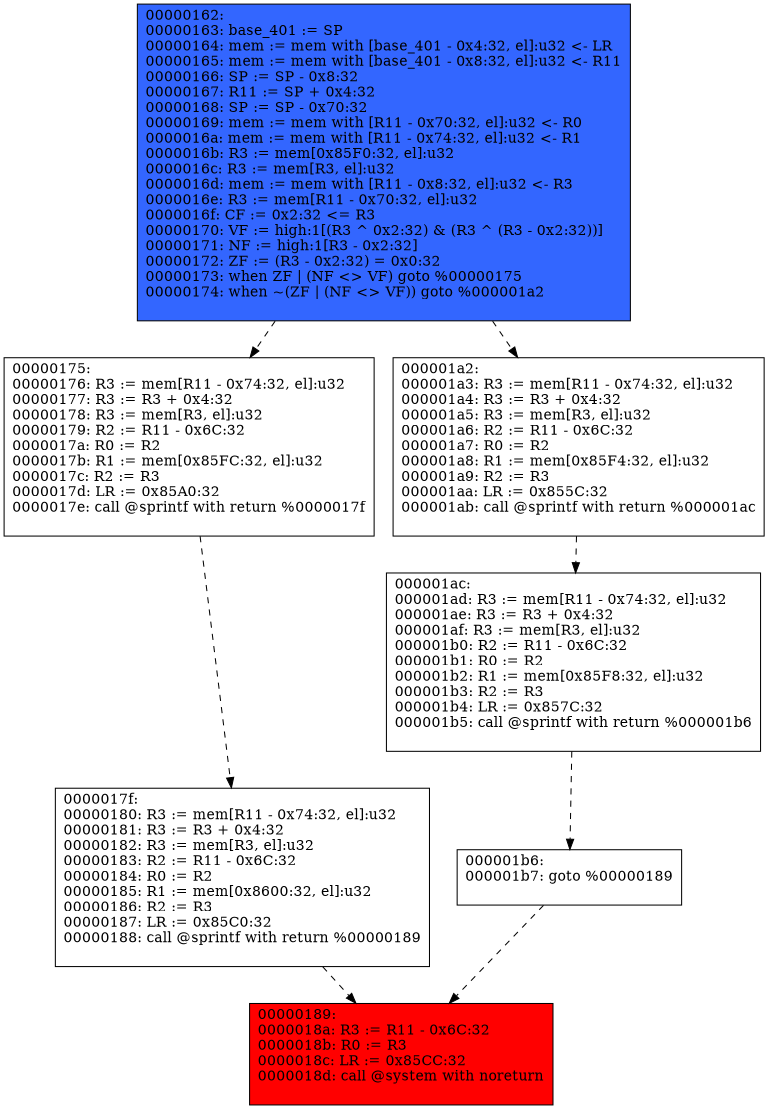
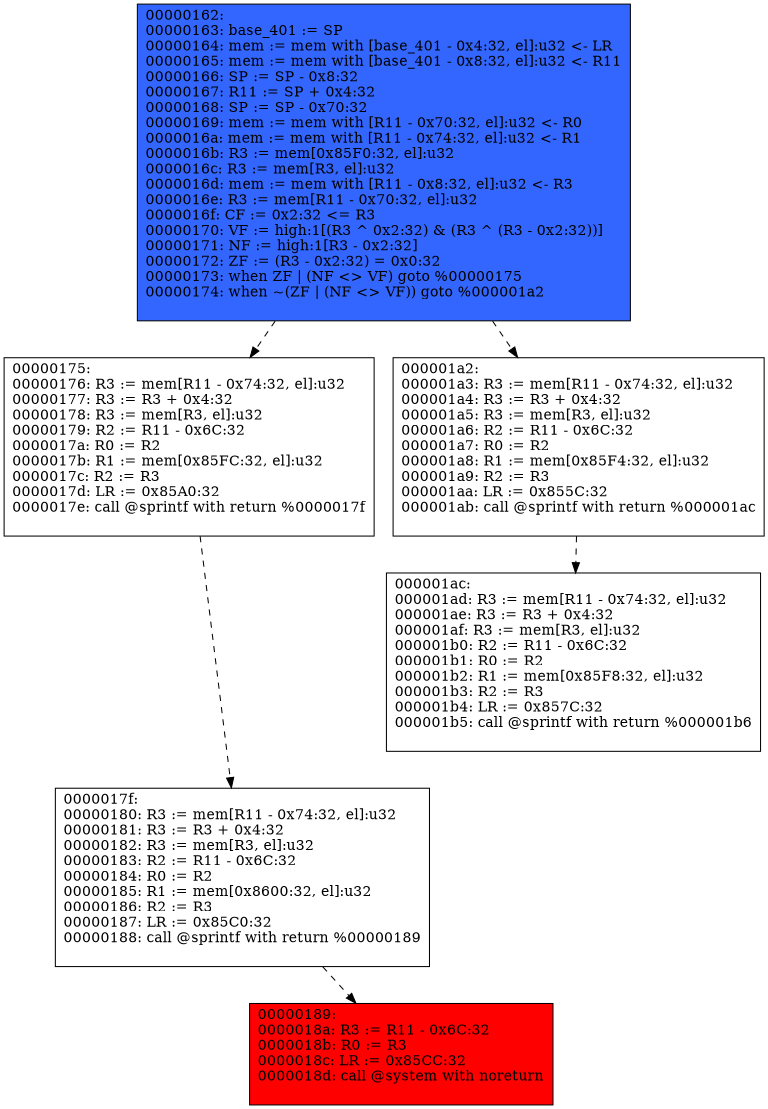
node "000001b6: 000001b7: goto %00000189": removed
